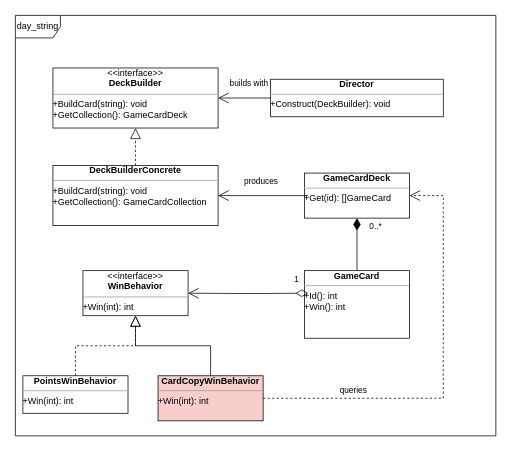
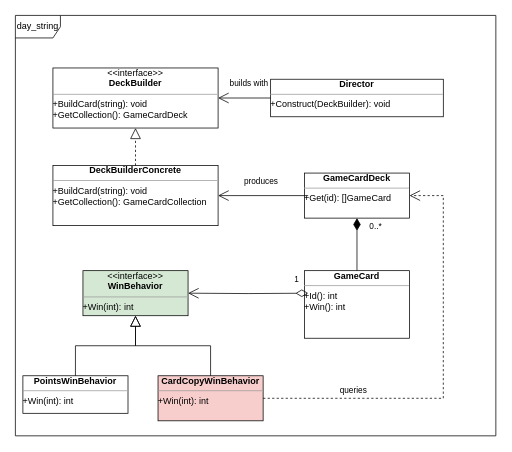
node "<<interface>> WinBehavior +Win(int): int": fillcolor #ffffff -> #d5e8d4
edge "PointsWinBehavior +Win(int): int" -> "<<interface>> WinBehavior +Win(int): int": style dashed -> solid
